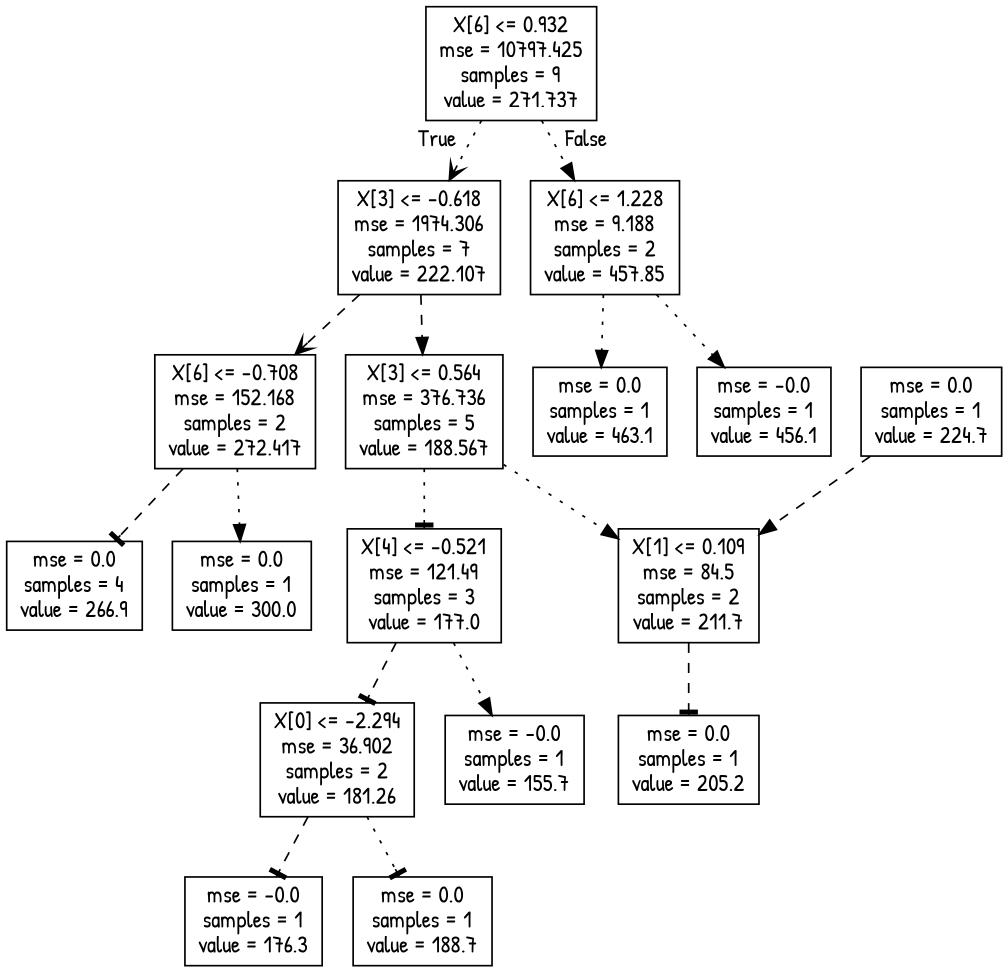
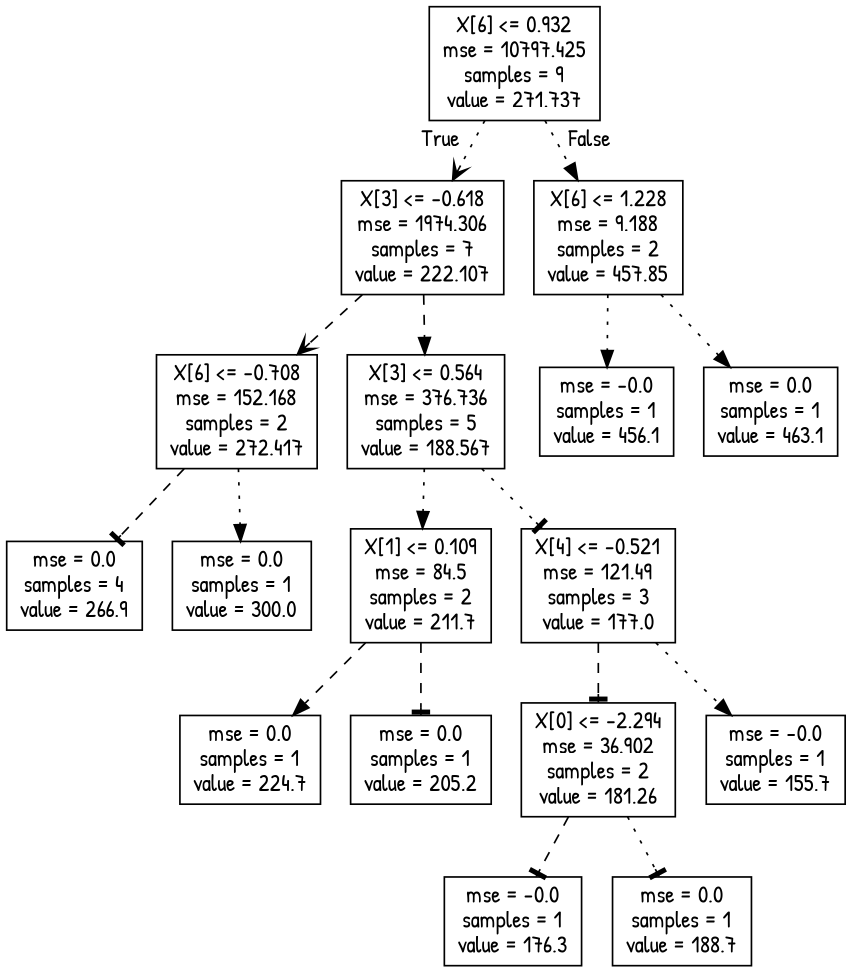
edge "mse = 0.0 samples = 1 value = 224.7" -> "X[1] <= 0.109 mse = 84.5 samples = 2 value = 211.7": reversed
